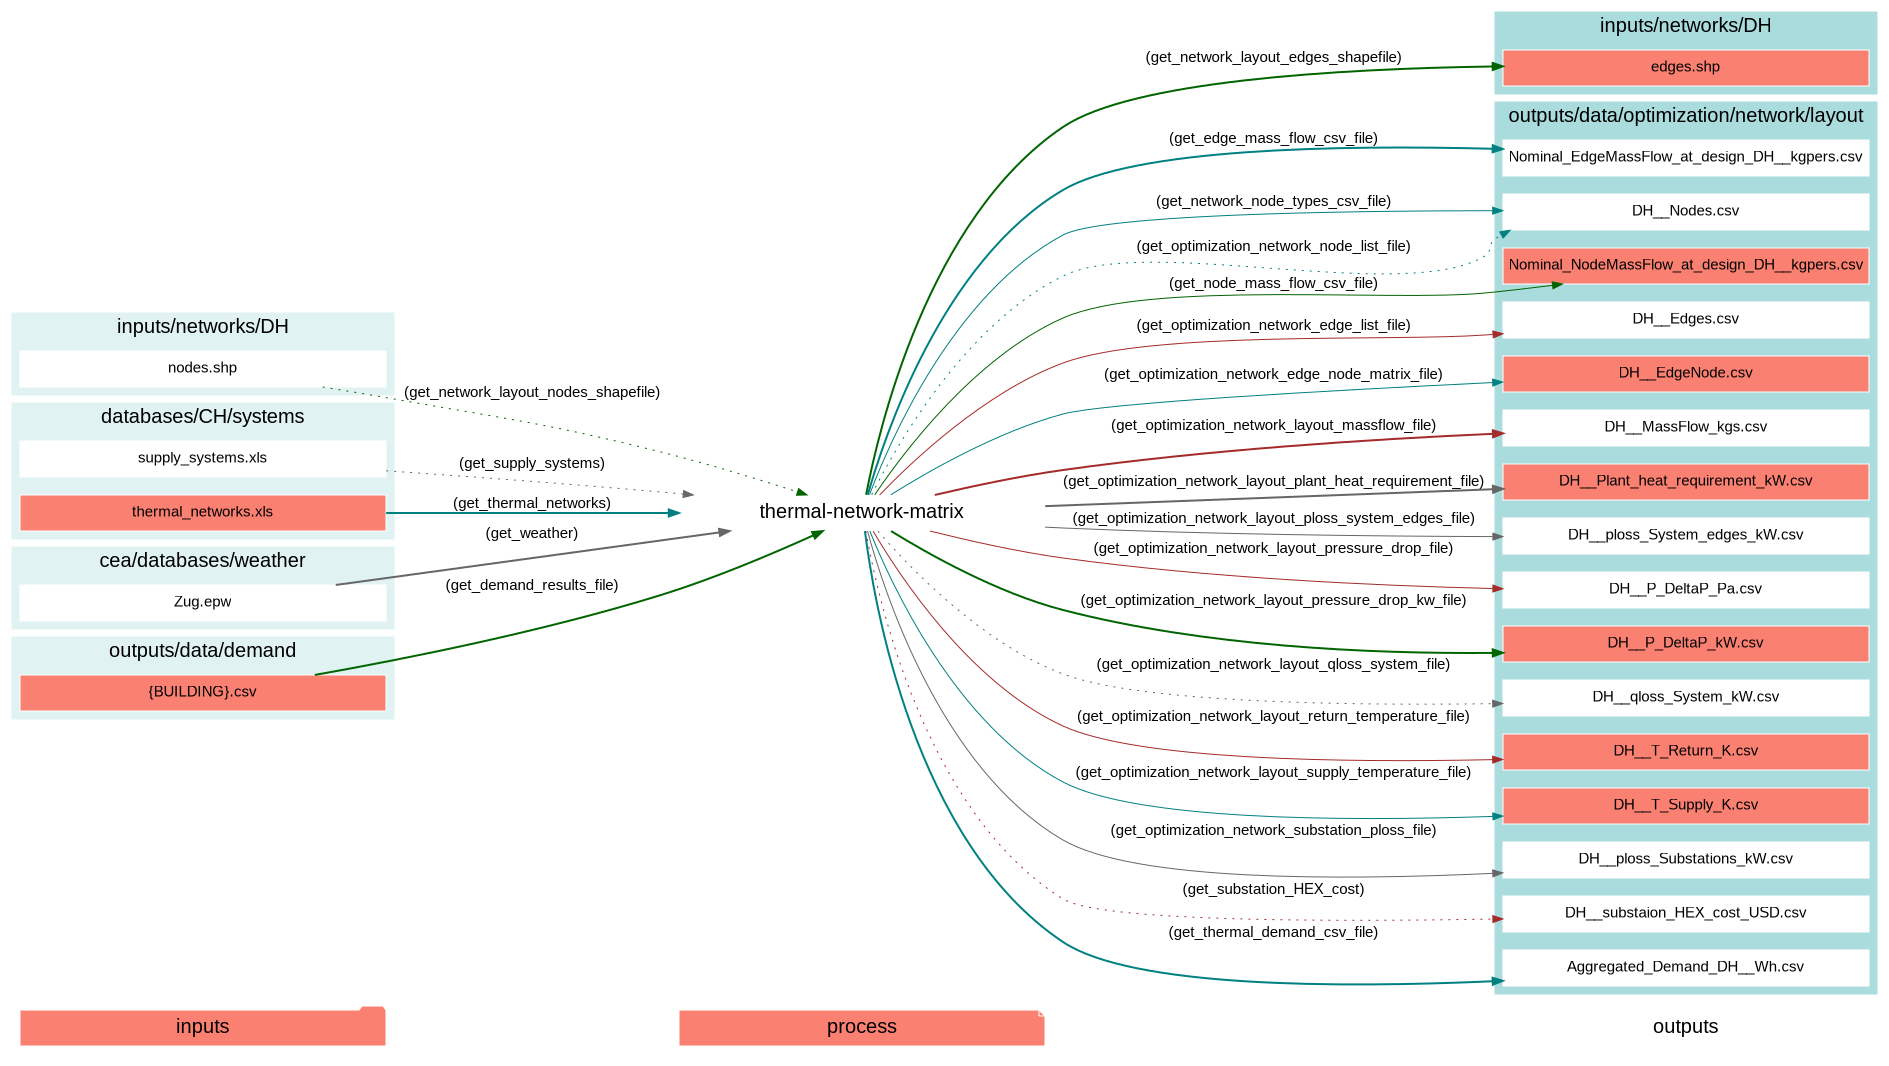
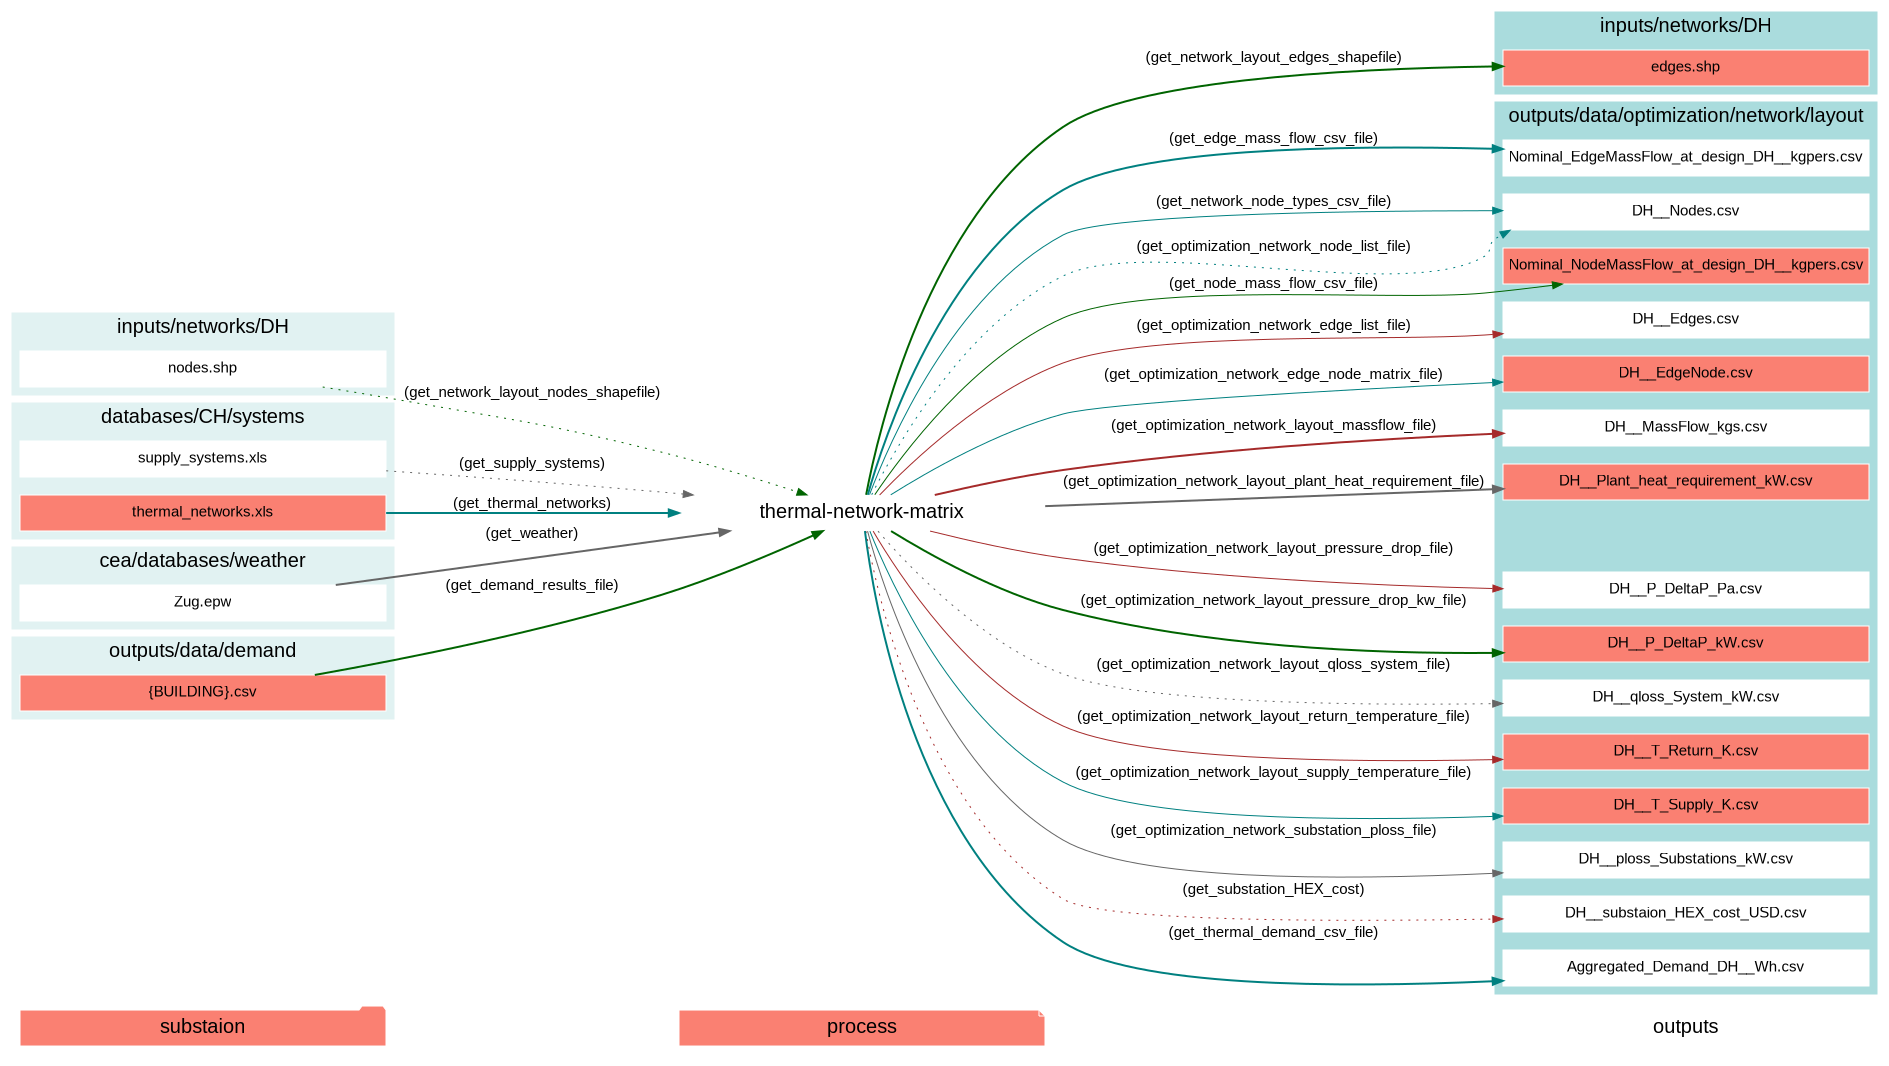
node "DH__ploss_System_edges_kW.csv": removed
node "inputs": label "inputs" -> "substaion"
